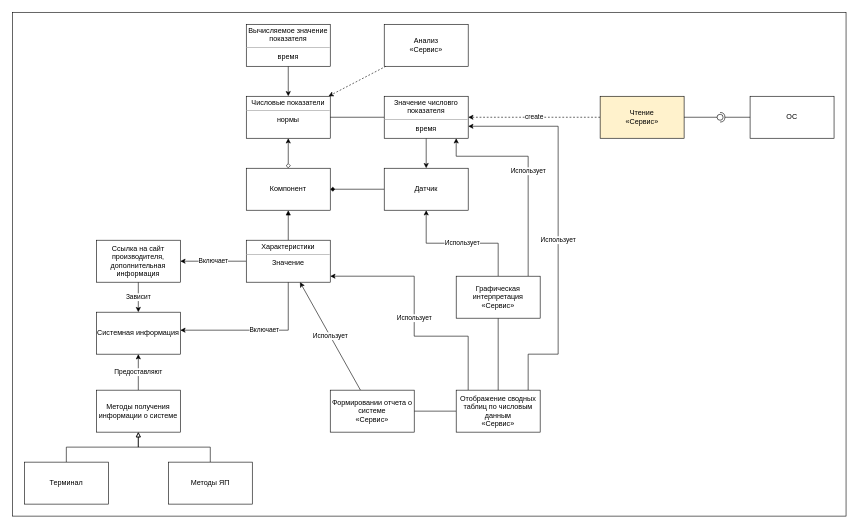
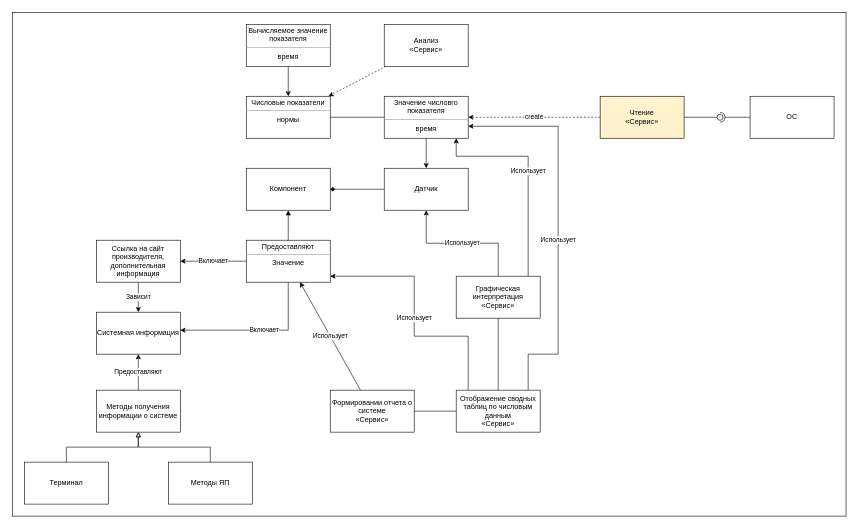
edge "Числовые показатели нормы" -- "Компонент": removed
node "Характеристики Значение": label "Характеристики Значение" -> "Предоставляют Значение"
